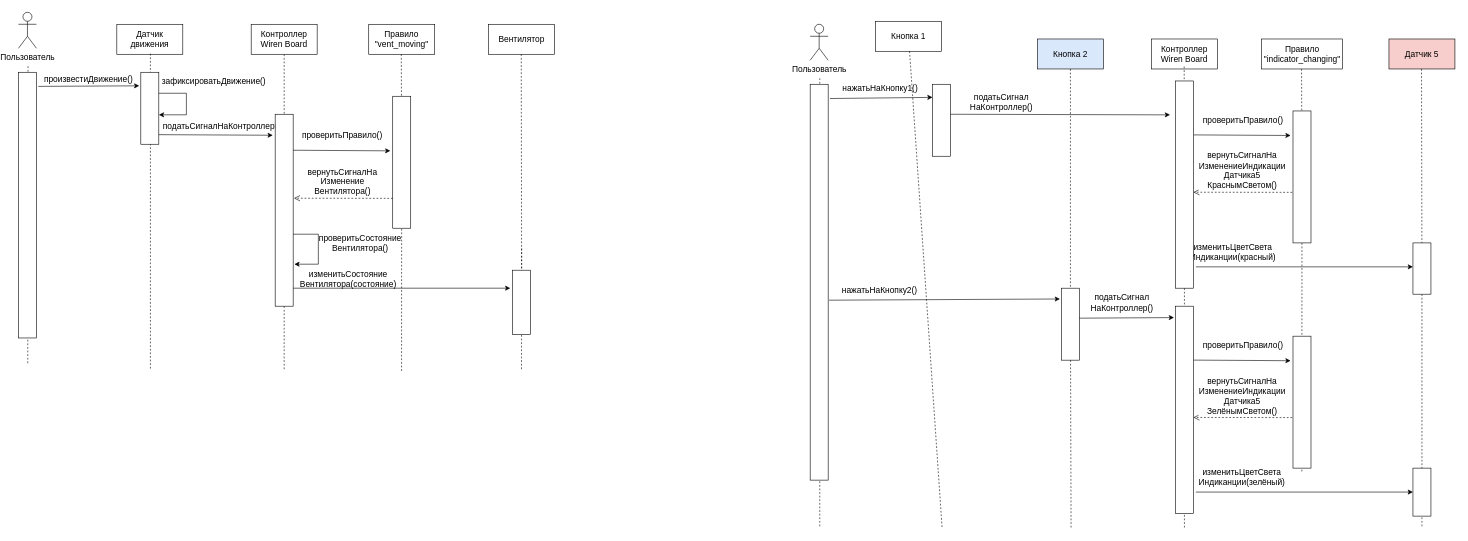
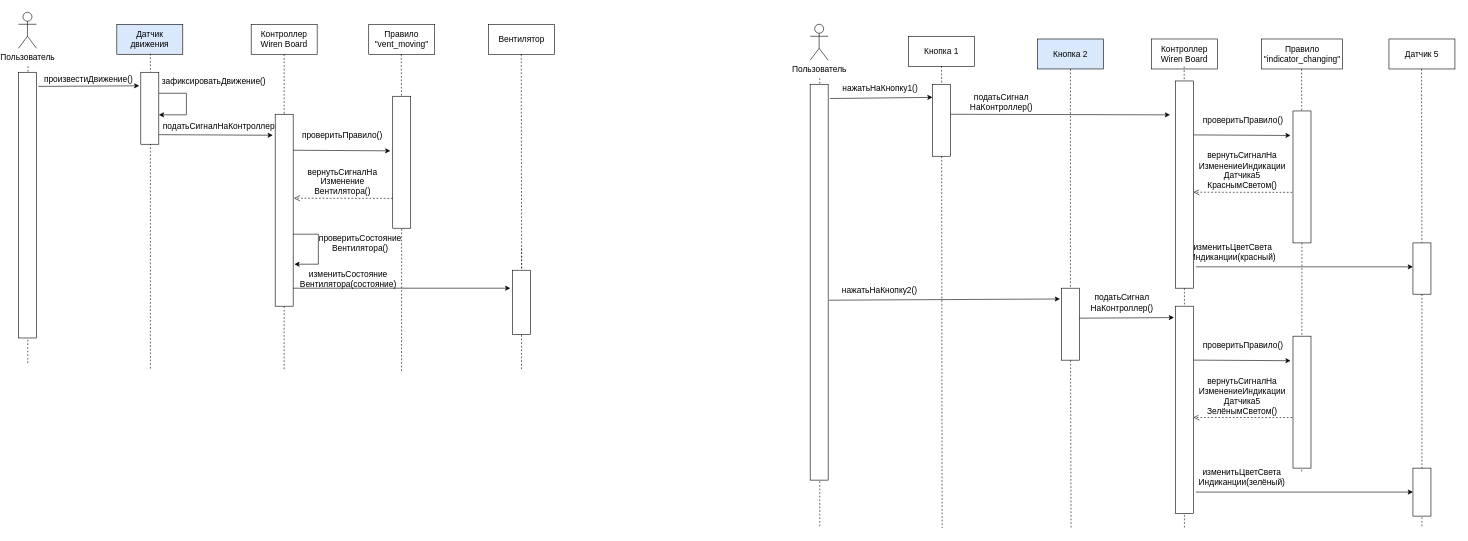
node "Кнопка 1": moved (909, 36) -> (942, 51)
node "Датчик движения": fillcolor #ffffff -> #dae8fc
node "Датчик 5": fillcolor #f8cecc -> #ffffff
